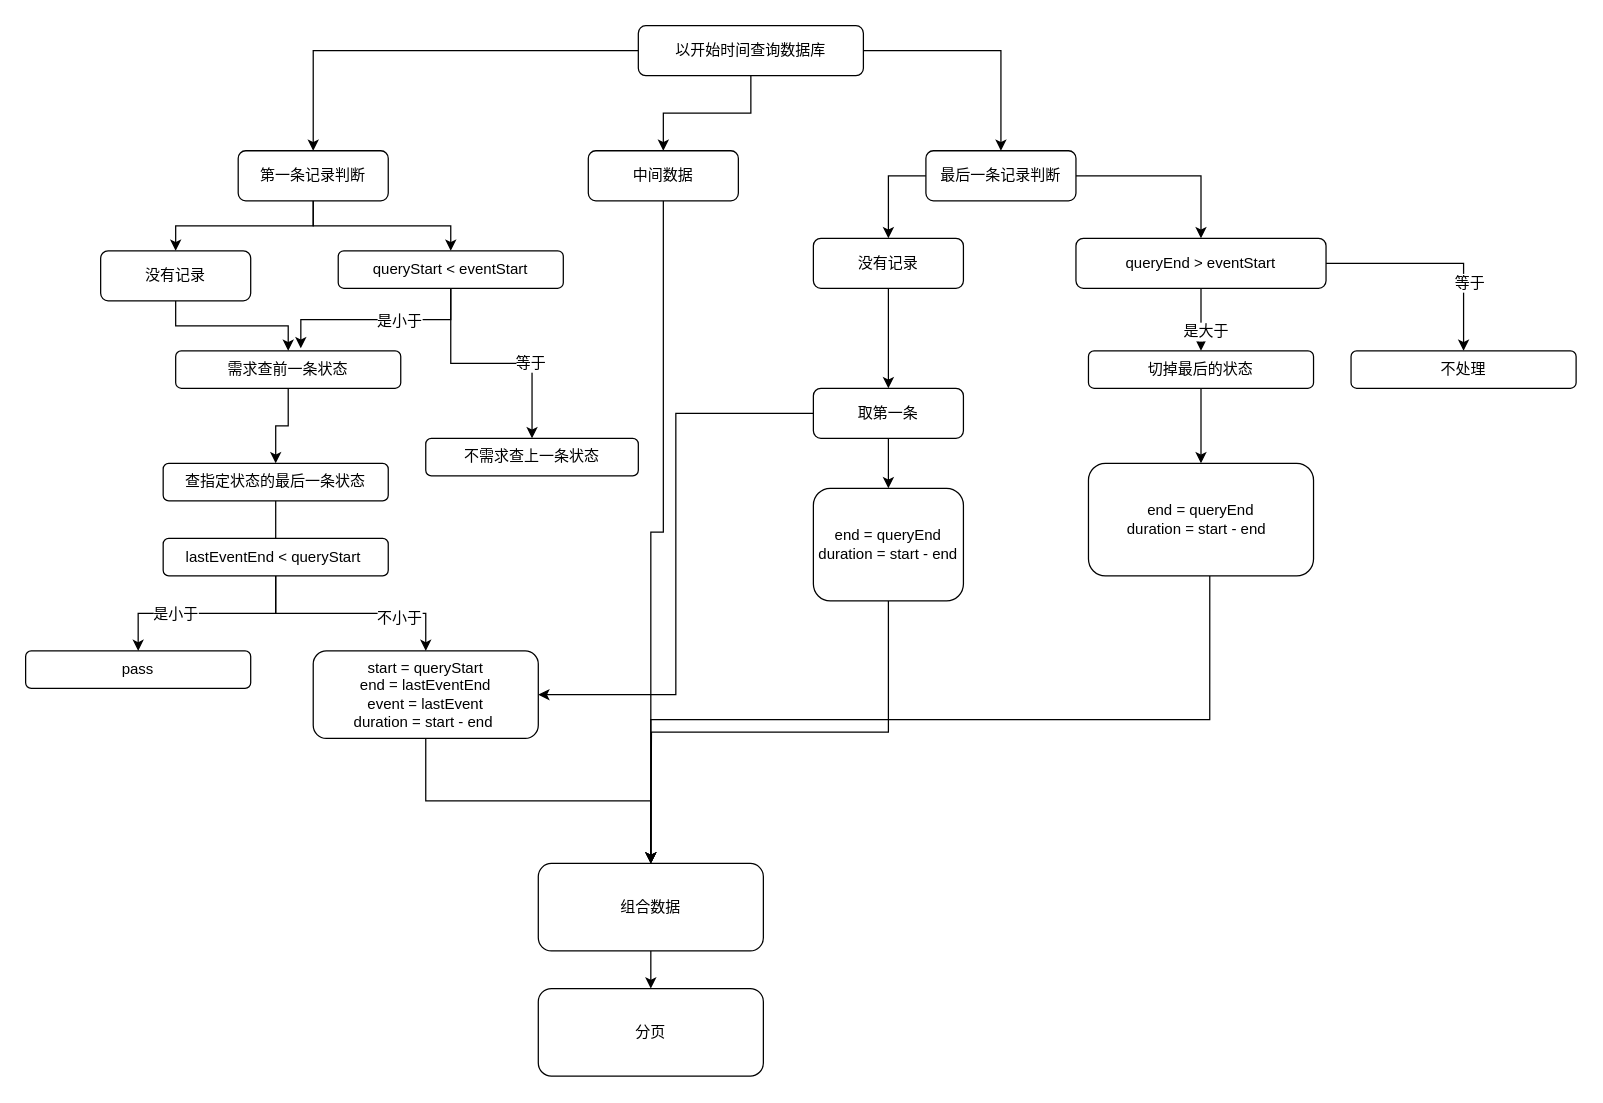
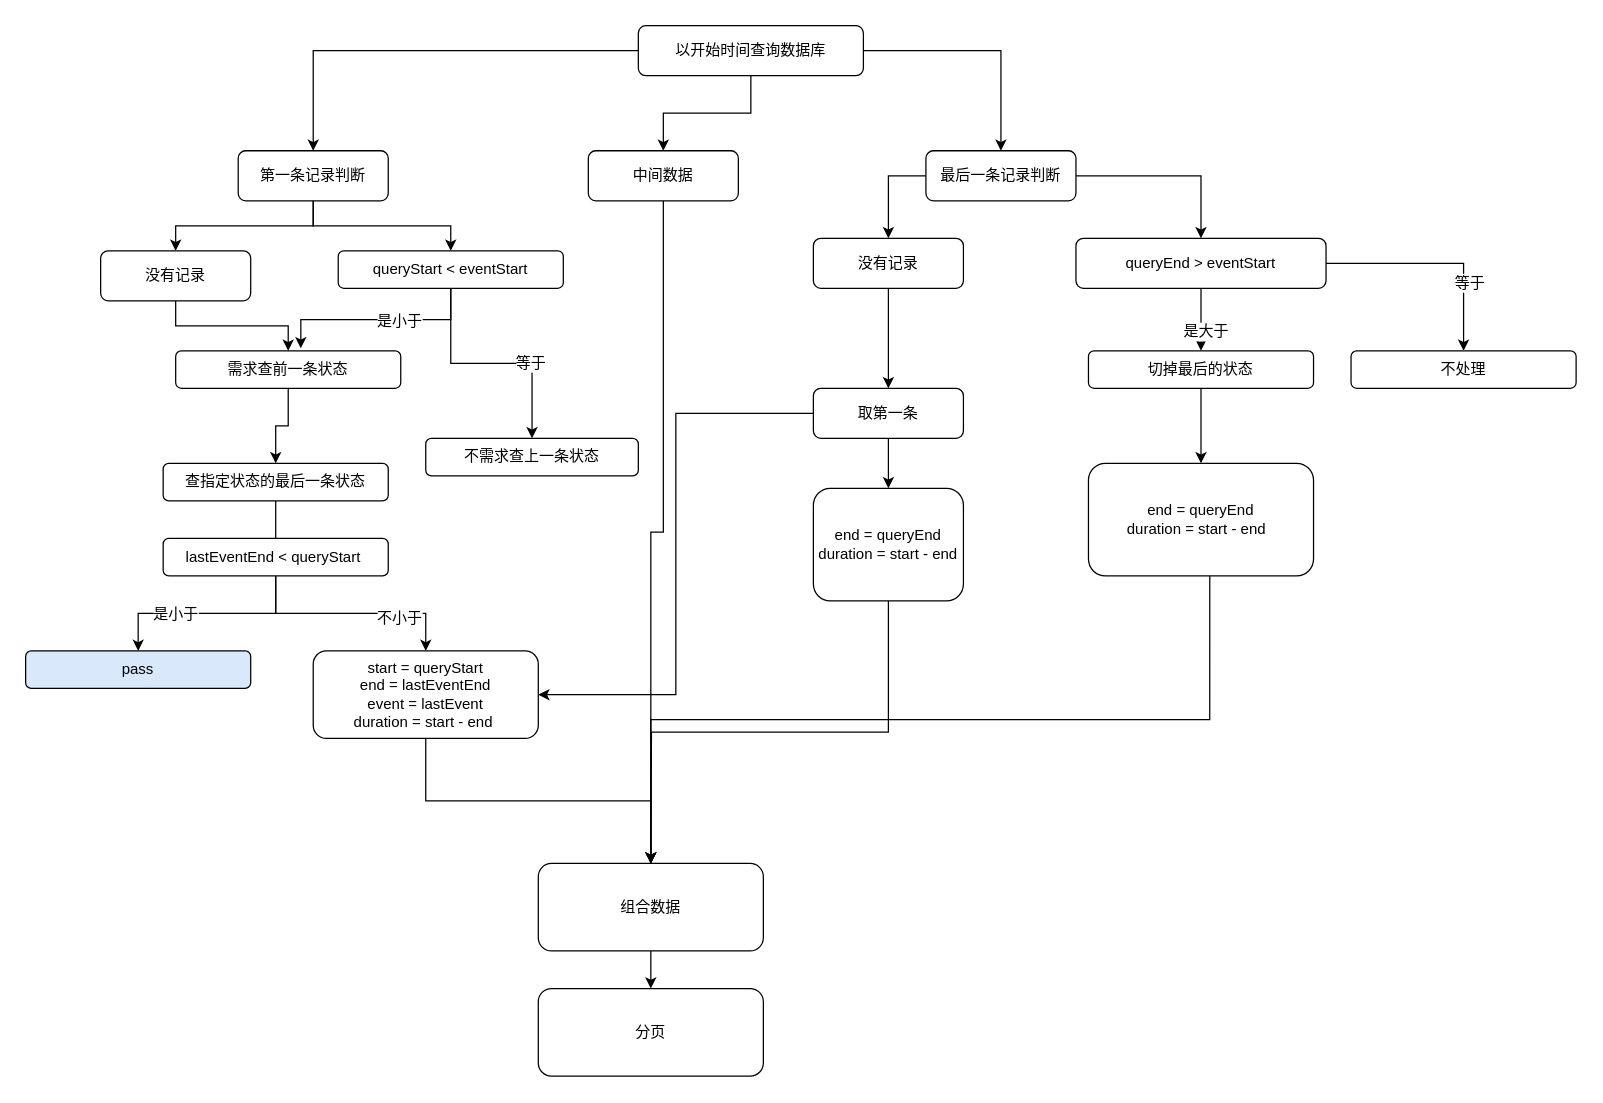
node "pass": fillcolor #ffffff -> #dae8fc
